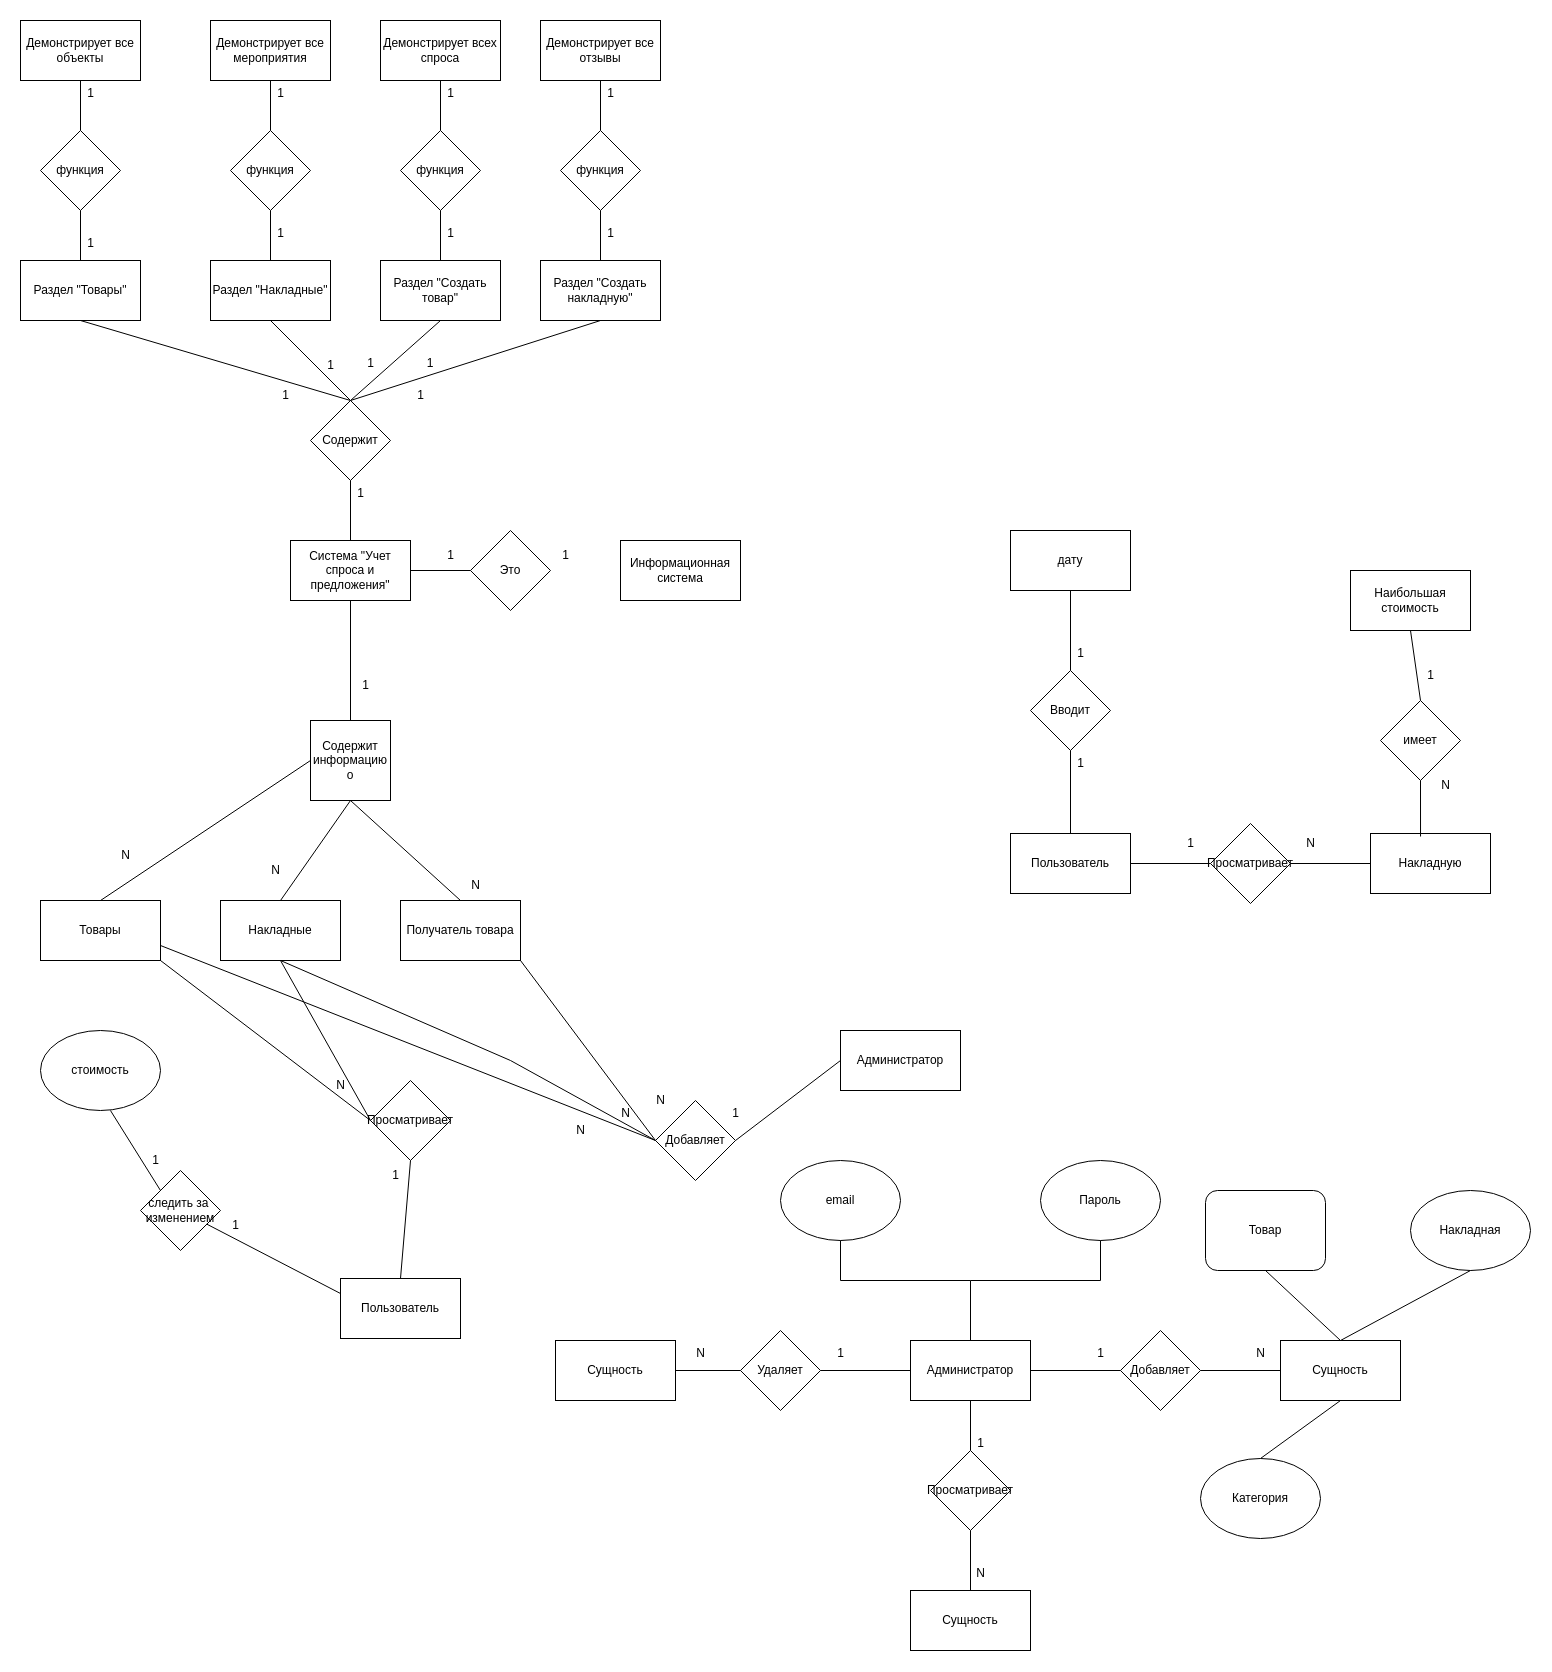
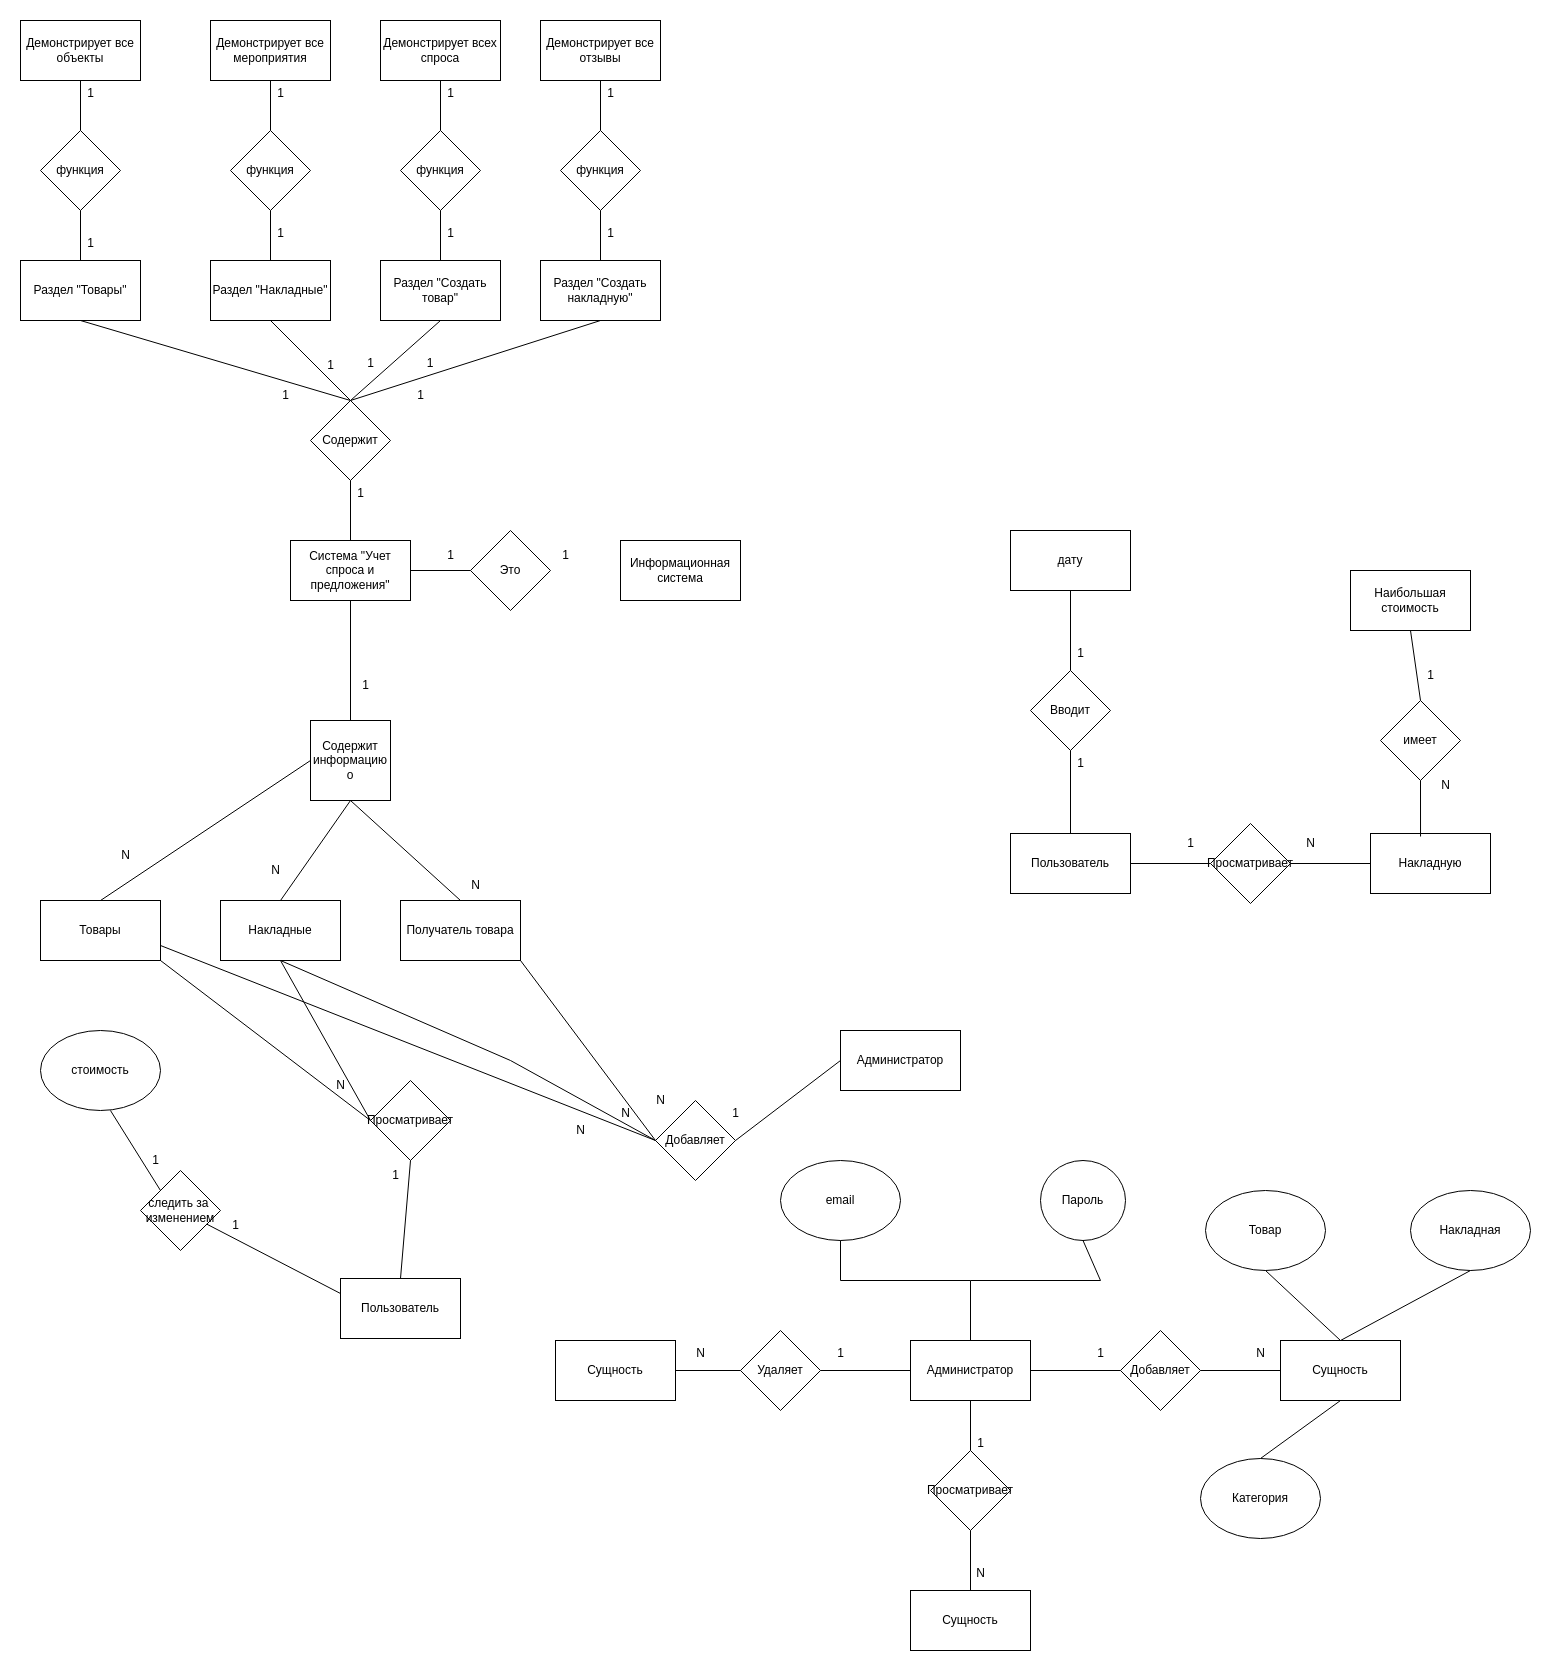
node "Пароль": size 120x80 -> 85x80
node "Товар": shape rounded rectangle -> ellipse
